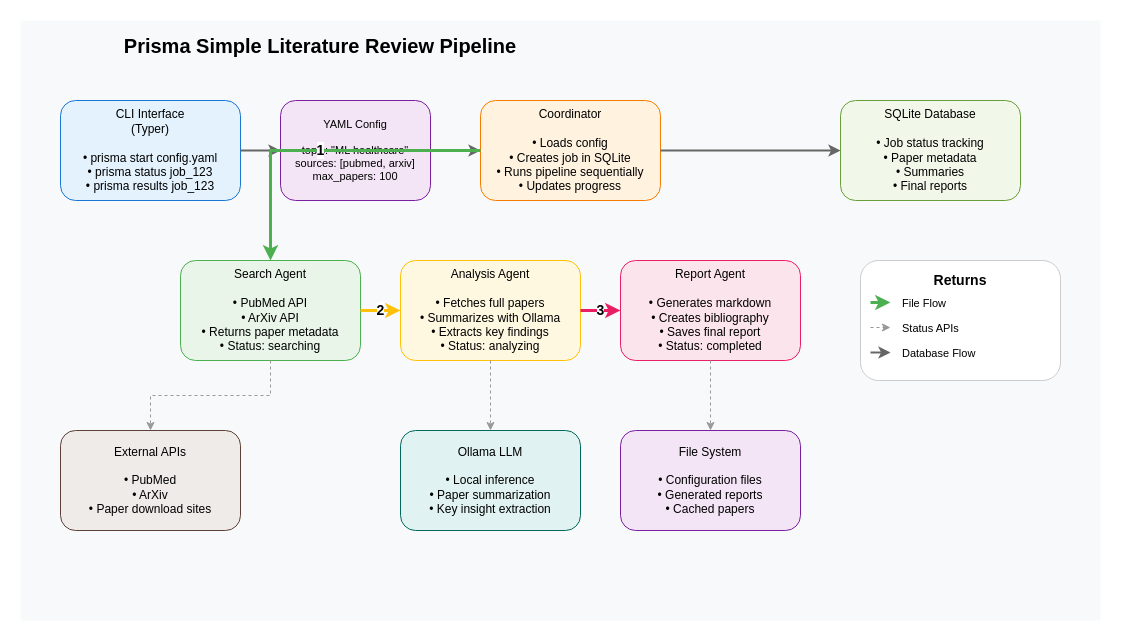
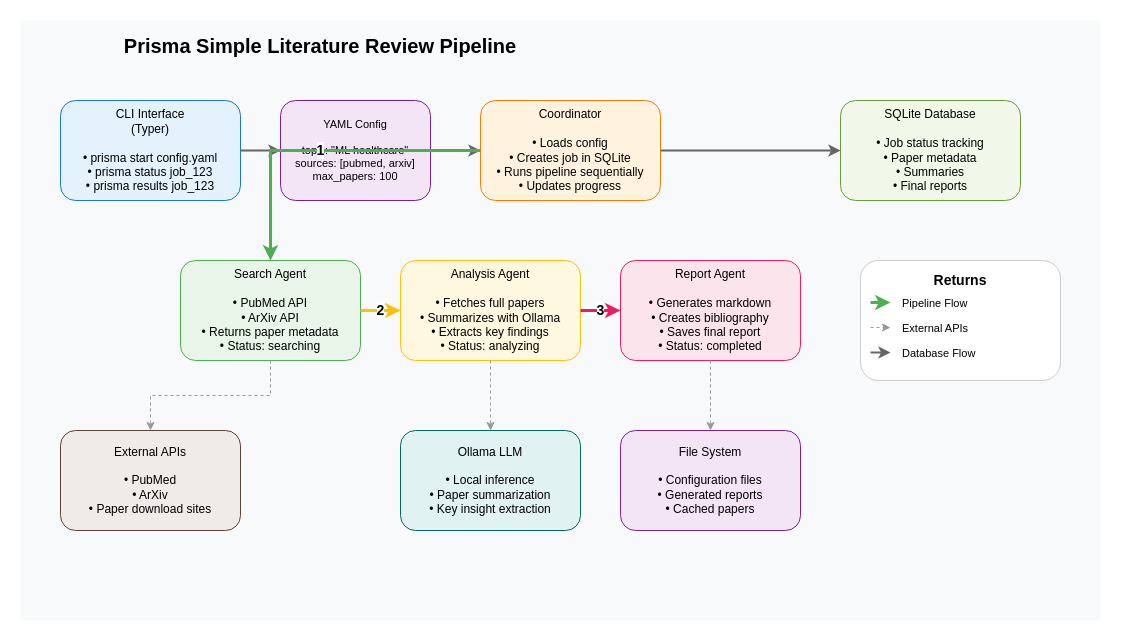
node "File Flow": label "File Flow" -> "Pipeline Flow"
node "Status APIs": label "Status APIs" -> "External APIs"
